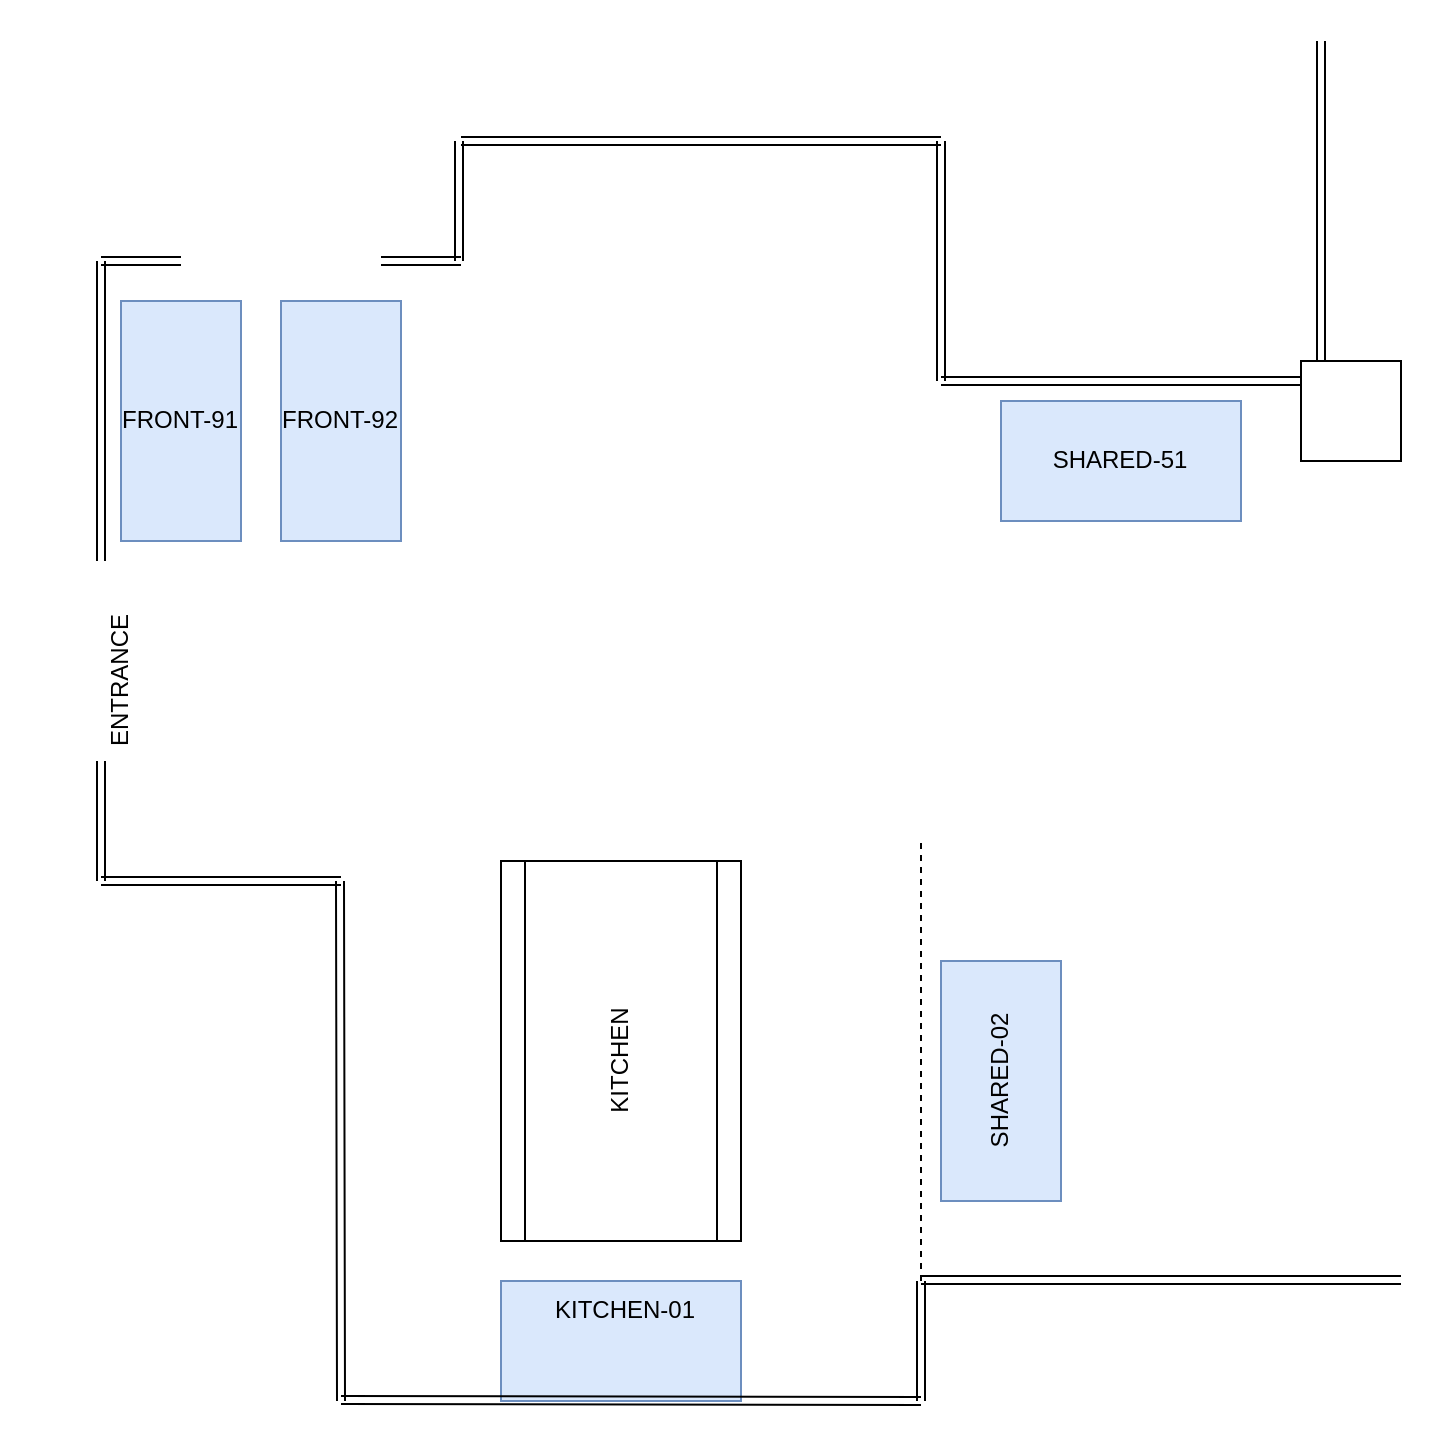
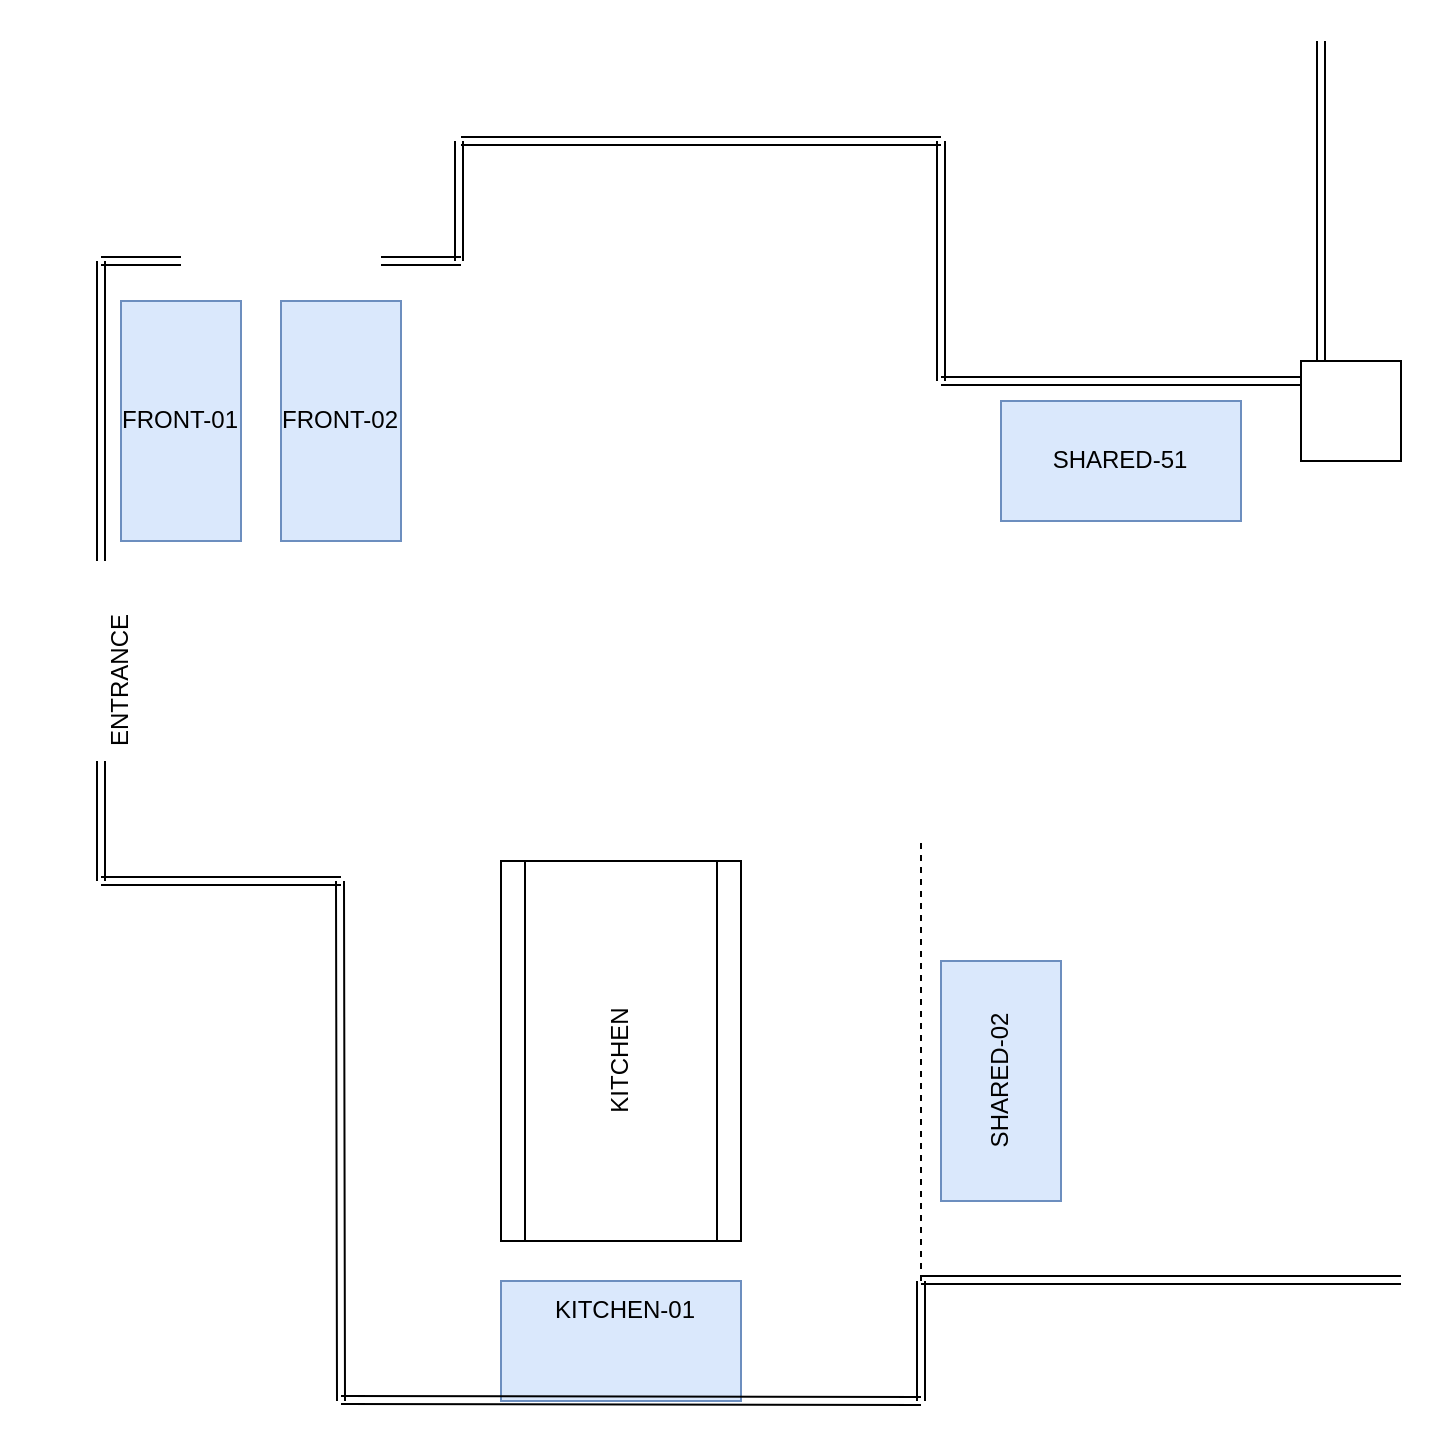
node "FRONT-91": label "FRONT-91" -> "FRONT-01"
node "FRONT-92": label "FRONT-92" -> "FRONT-02"
